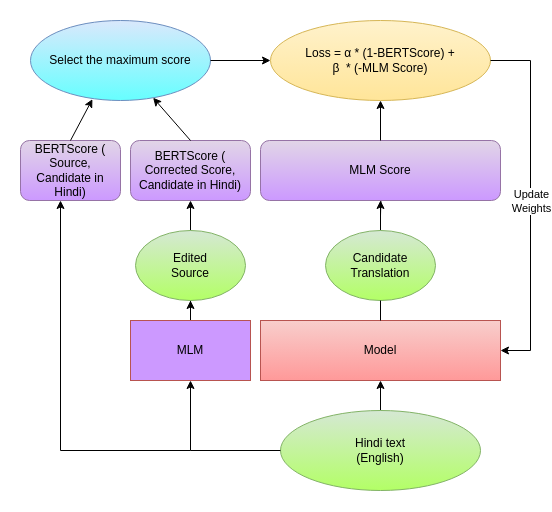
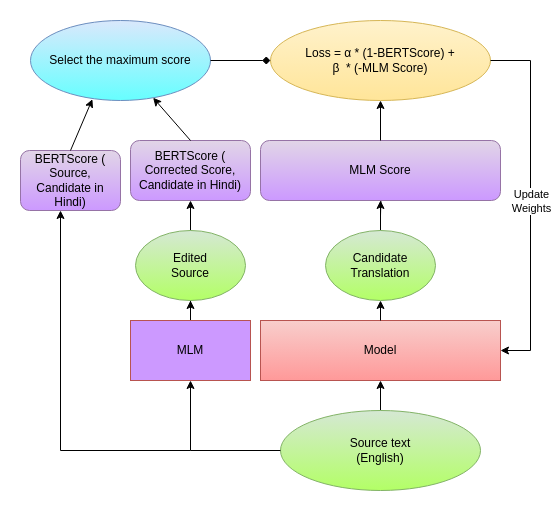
edge "Select the maximum score" -> "Loss = α * (1-BERTScore) + β * (-MLM Score)": arrowhead classic -> diamond
node "BERTScore ( Source, Candidate in Hindi)": moved (71, 171) -> (71, 181)
edge "Candidate Translation" -- "Model": arrowhead none -> classic
node "Hindi text (English)": label "Hindi text (English)" -> "Source text (English)"
